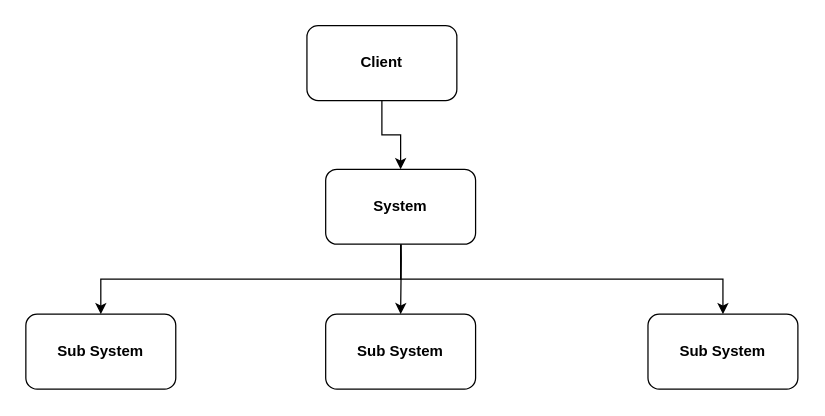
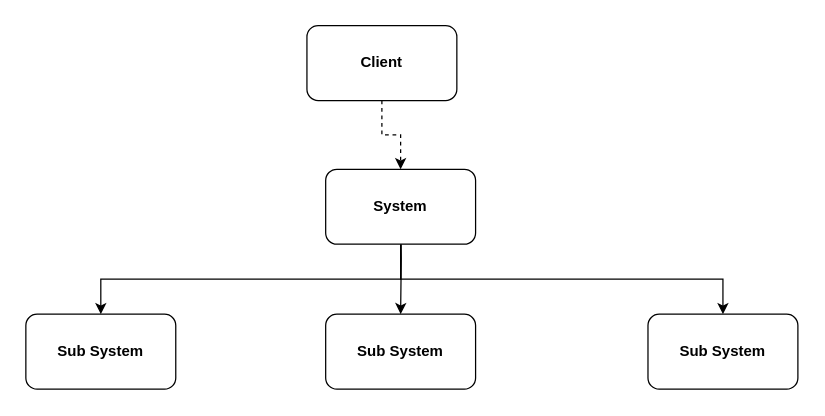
edge "Client" -> "System": style solid -> dashed
